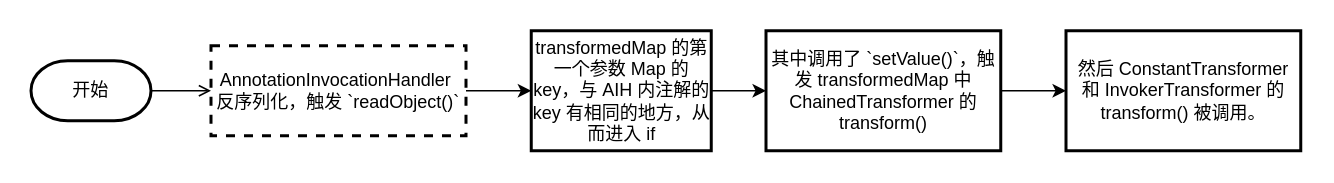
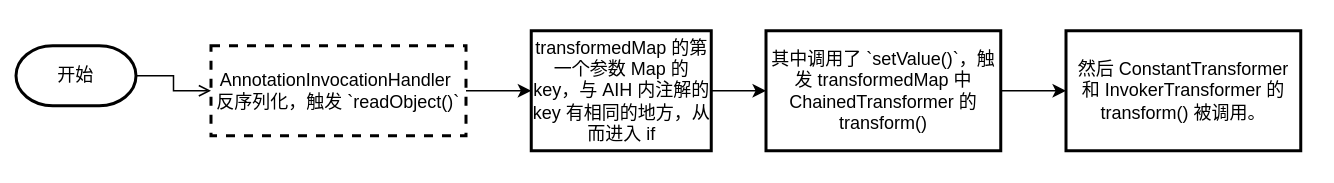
node "开始": moved (91, 91) -> (76, 76)
